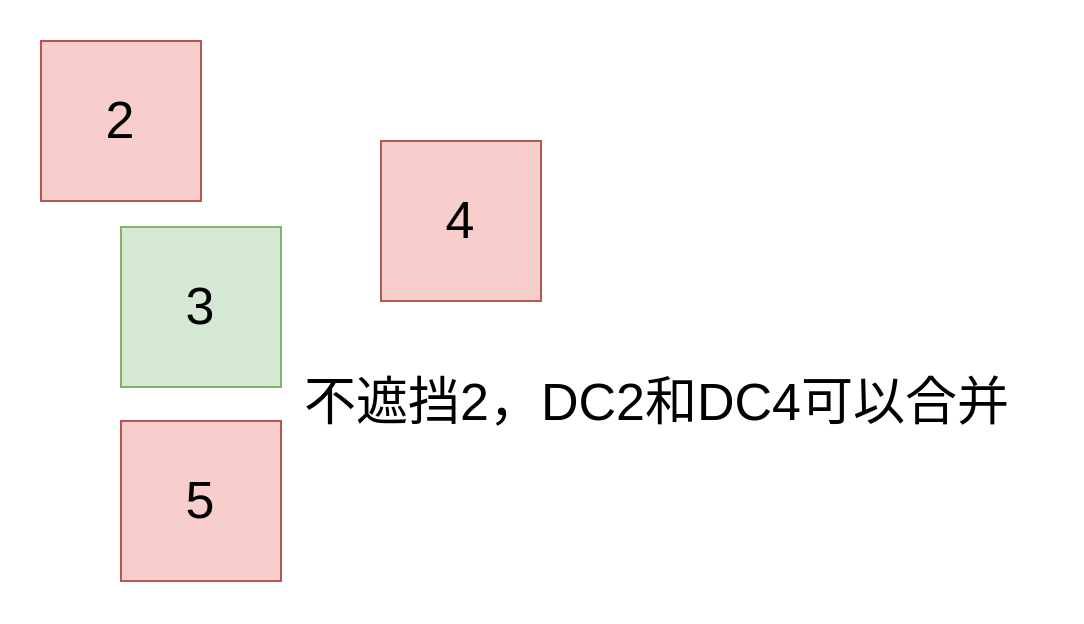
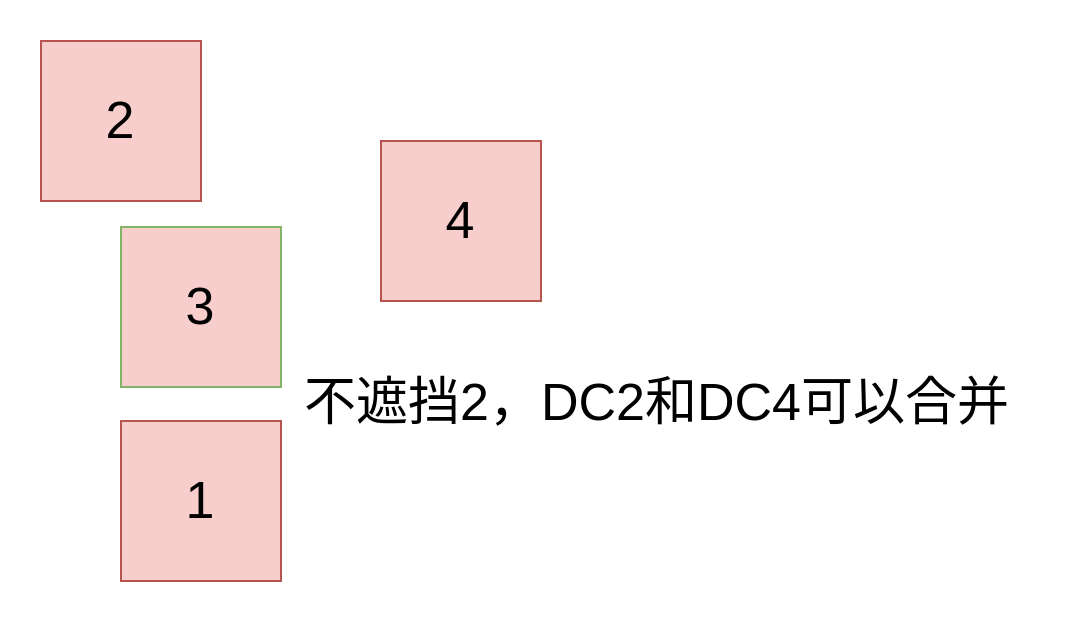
node "3": fillcolor #d5e8d4 -> #f8cecc
node "5": label "5" -> "1"
